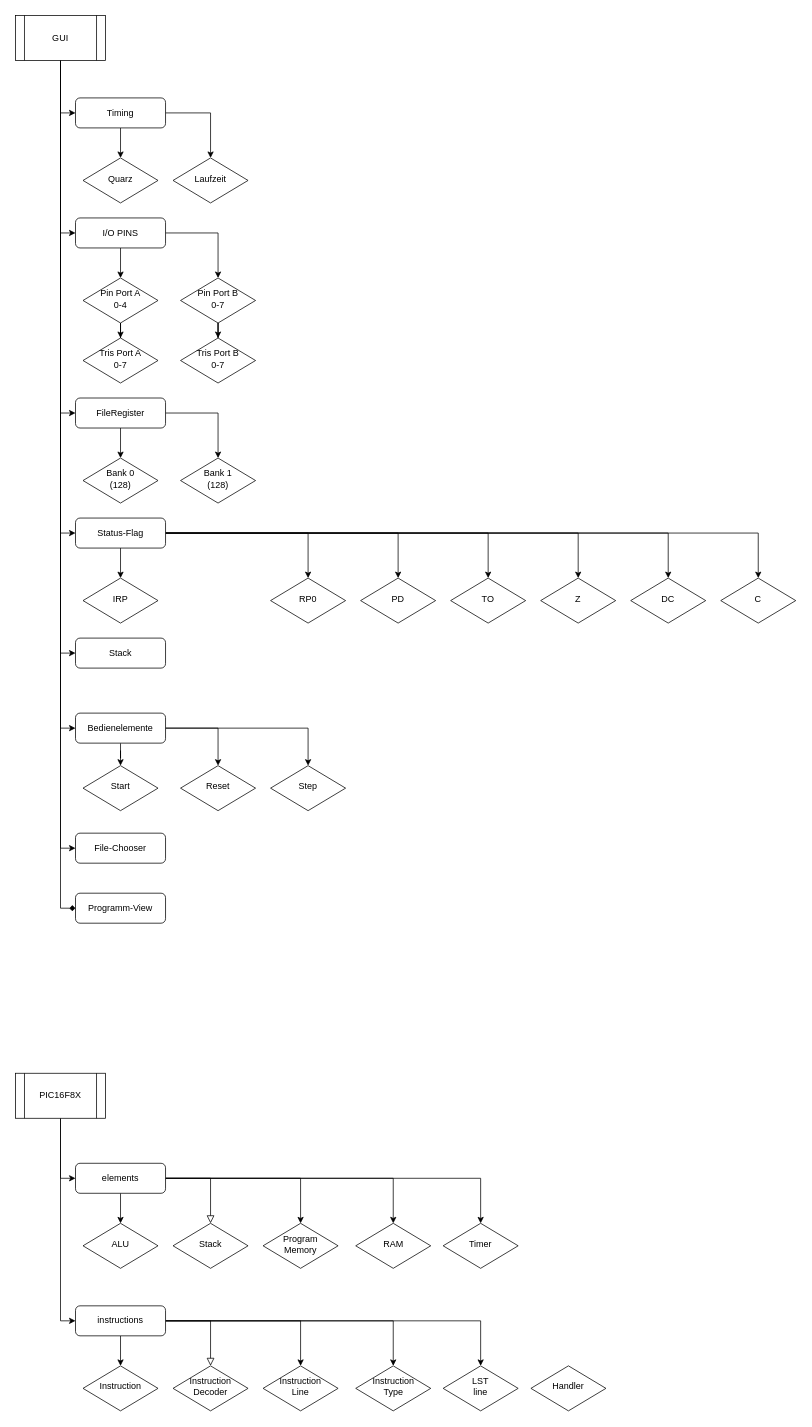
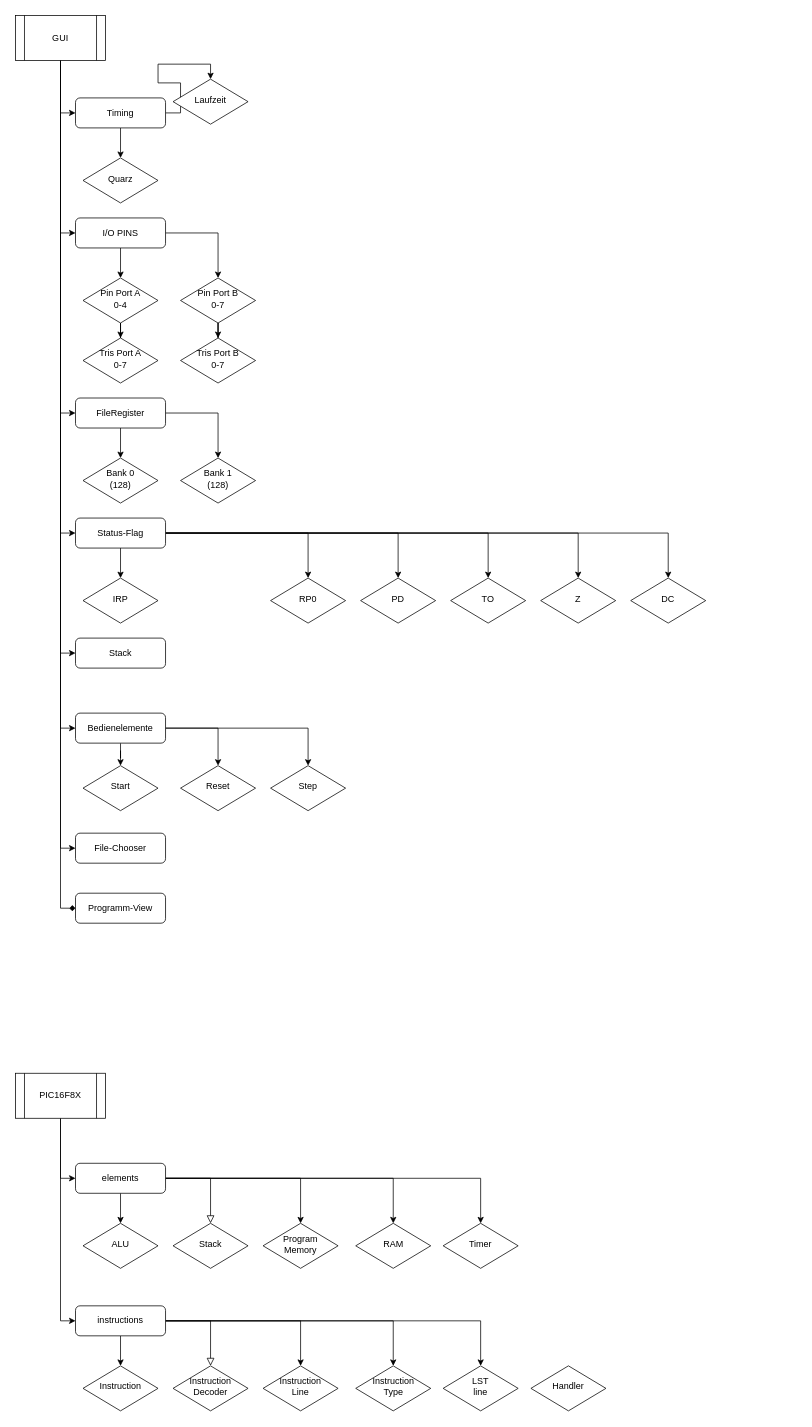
node "Laufzeit": moved (210, 180) -> (210, 102)
edge "Status-Flag" -> "C": removed
node "C": removed
